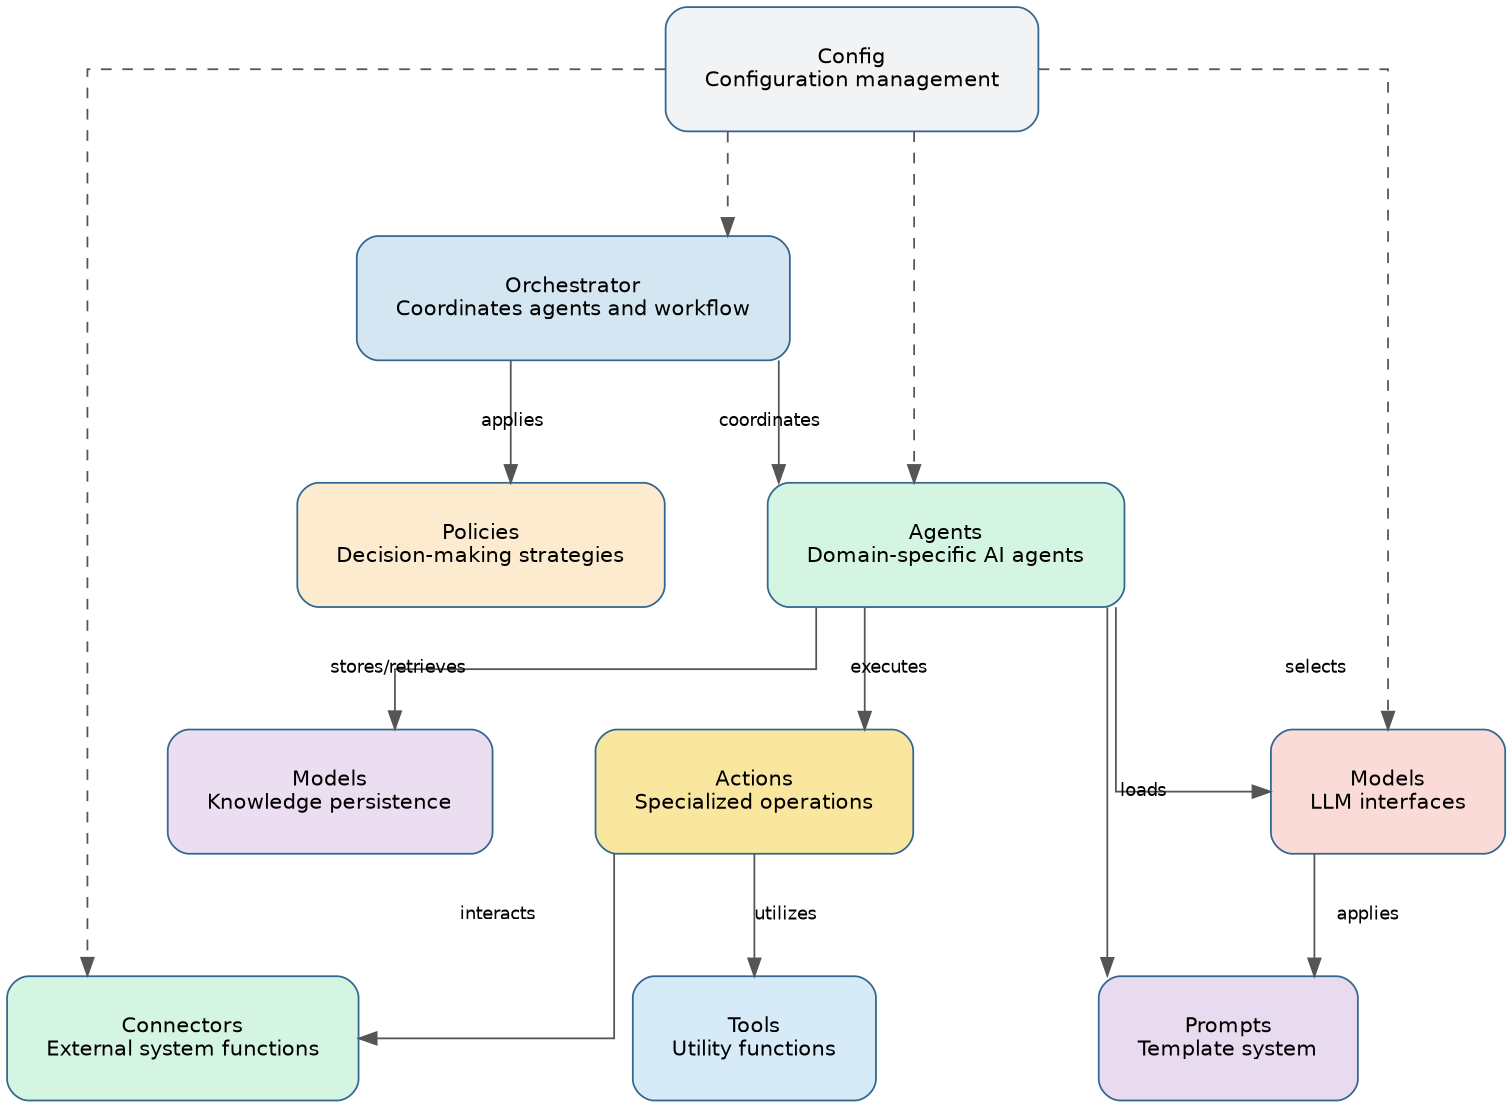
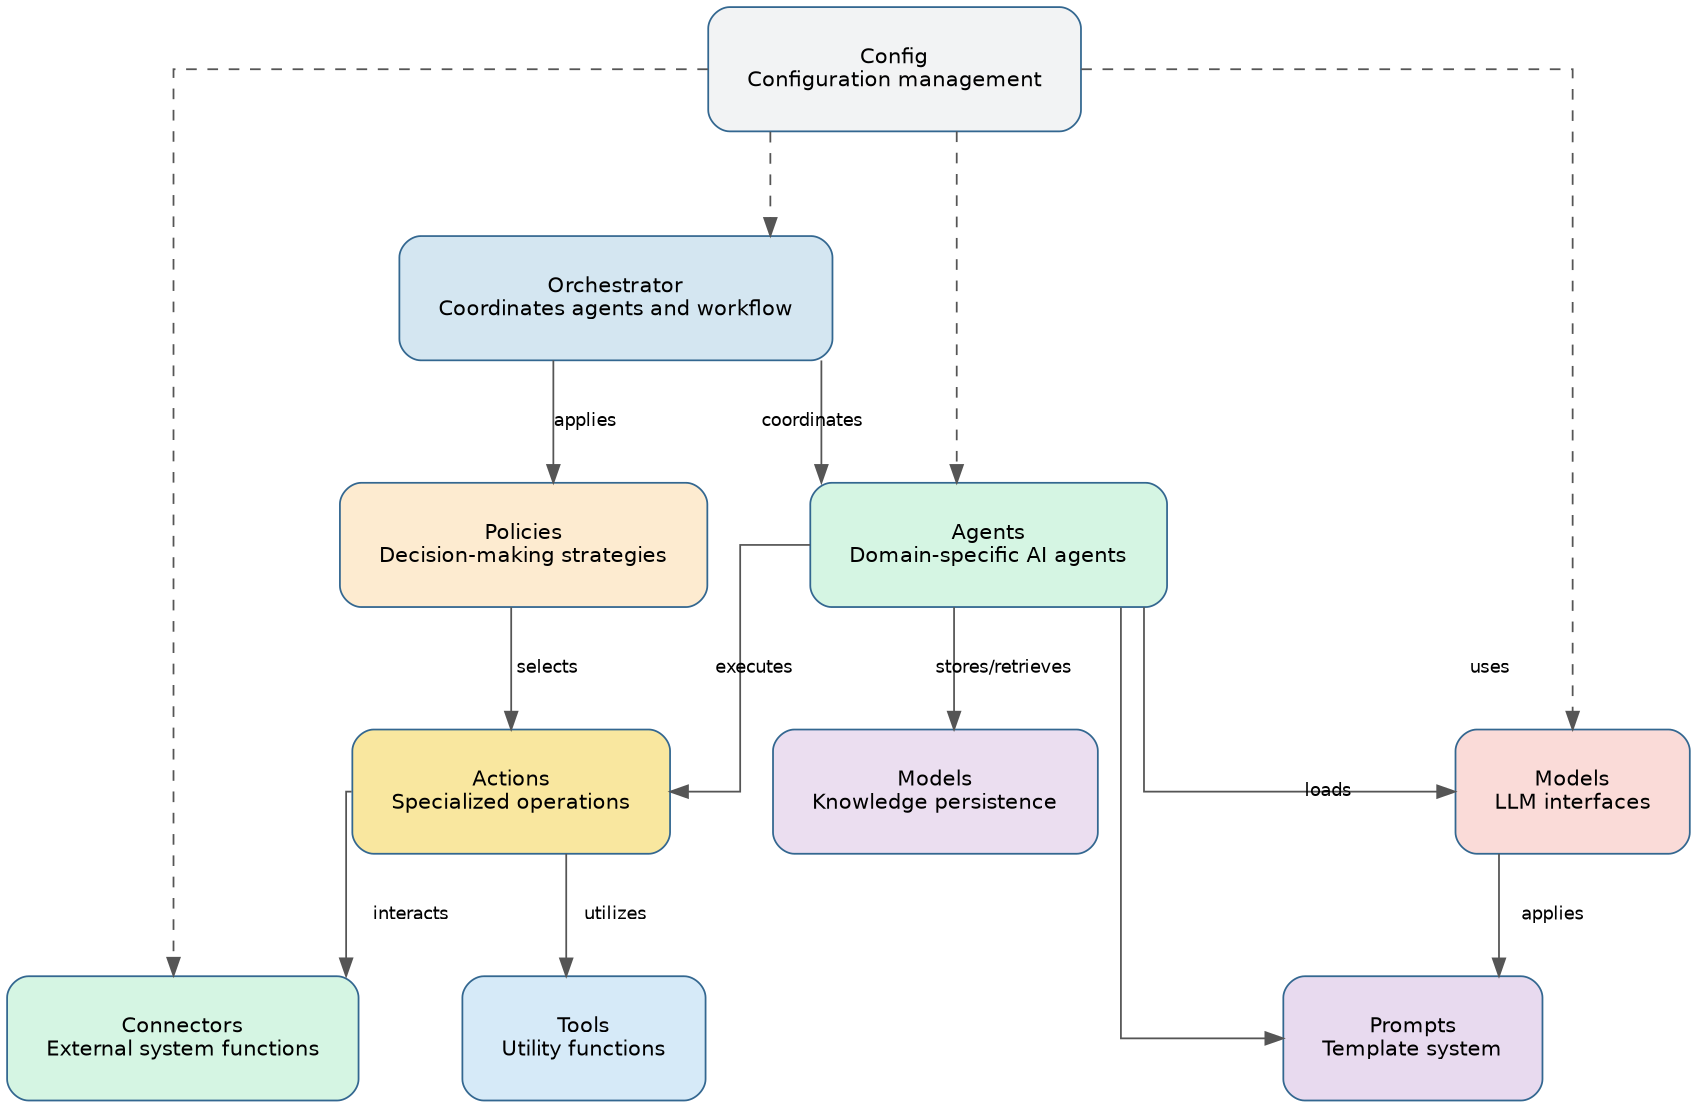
edge "Policies Decision-making strategies" -> "Actions Specialized operations": added, label "selects"
edge "Agents Domain-specific AI agents" -> "Models LLM interfaces": label "selects" -> "uses"
